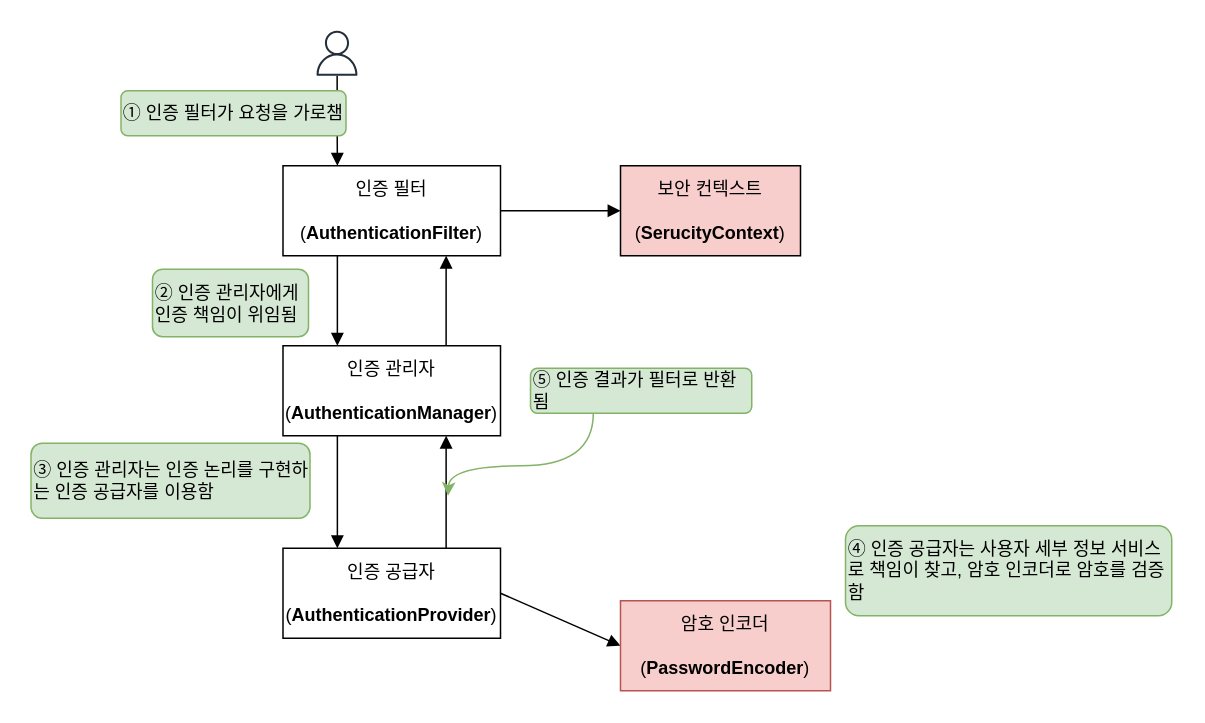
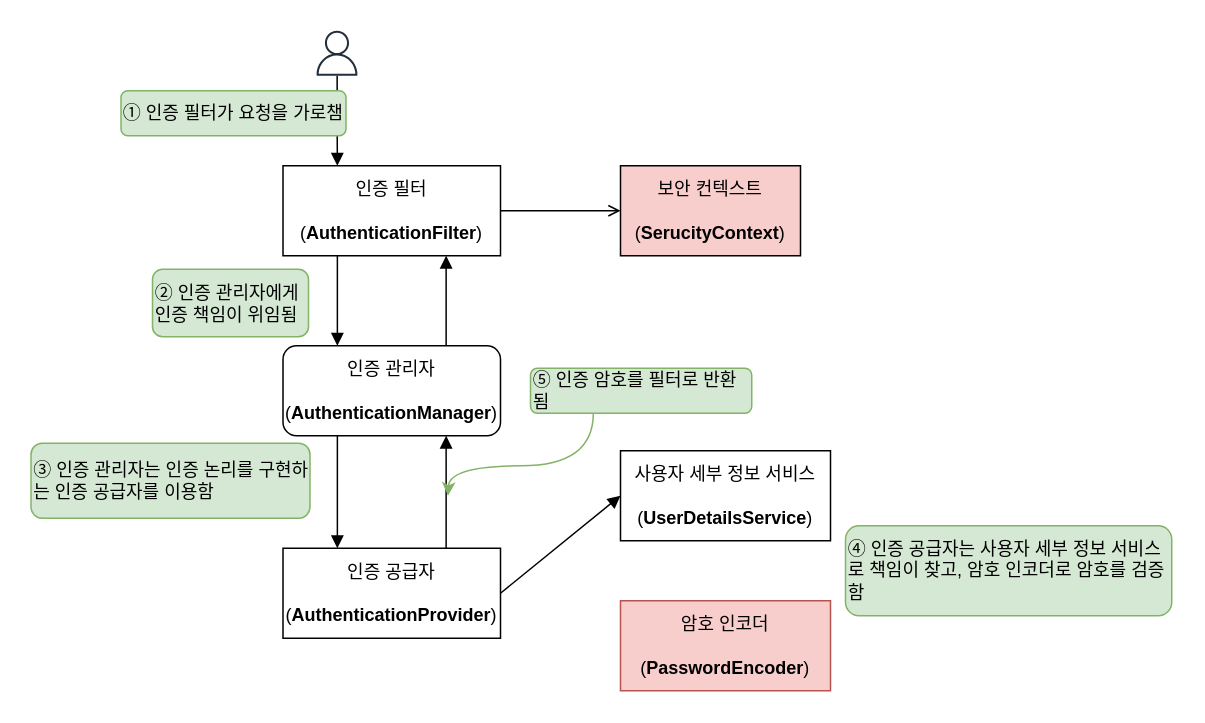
edge "인증 필터 (AuthenticationFilter)" -> "보안 컨텍스트 (SerucityContext)": arrowhead block -> open
node "인증 관리자 (AuthenticationManager)": shape rectangle -> rounded rectangle
node "⑤ 인증 결과가 필터로 반환됨": label "⑤ 인증 결과가 필터로 반환됨" -> "⑤ 인증 암호를 필터로 반환됨"
node "사용자 세부 정보 서비스 (UserDetailsService)": added
edge "인증 공급자 (AuthenticationProvider)" -> "사용자 세부 정보 서비스 (UserDetailsService)": added
edge "인증 공급자 (AuthenticationProvider)" -> "암호 인코더 (PasswordEncoder)": removed
